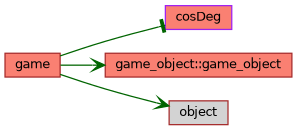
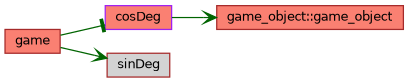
edge "game" -> "game_object::game_object": now "cosDeg" -> "game_object::game_object"
node "object": label "object" -> "sinDeg"
